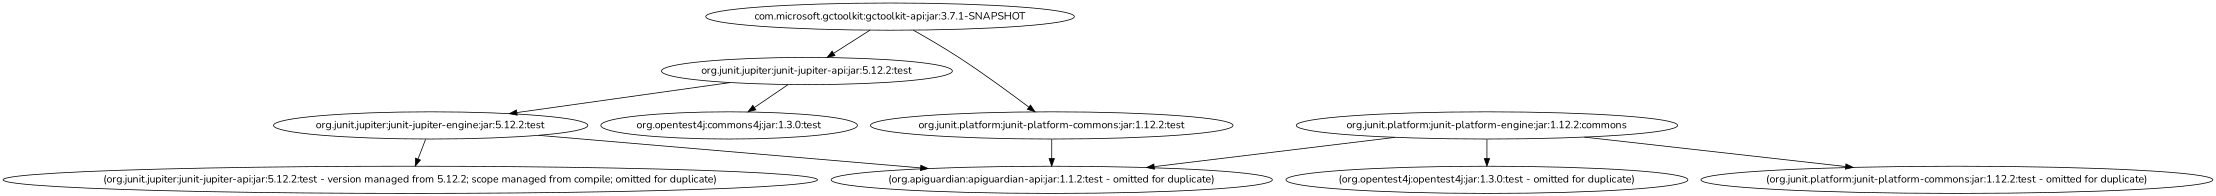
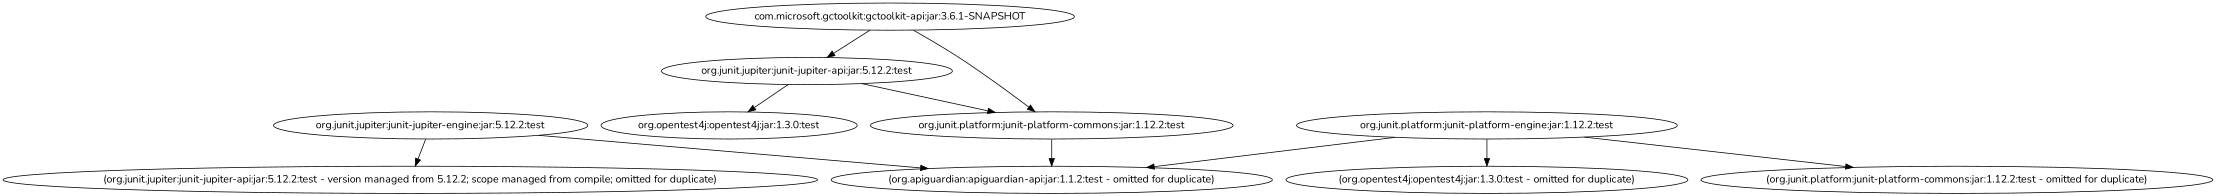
node "com.microsoft.gctoolkit:gctoolkit-api:jar:3.7.1-SNAPSHOT": label "com.microsoft.gctoolkit:gctoolkit-api:jar:3.7.1-SNAPSHOT" -> "com.microsoft.gctoolkit:gctoolkit-api:jar:3.6.1-SNAPSHOT"
edge "org.junit.jupiter:junit-jupiter-api:jar:5.12.2:test" -> "org.junit.jupiter:junit-jupiter-engine:jar:5.12.2:test": now "org.junit.jupiter:junit-jupiter-api:jar:5.12.2:test" -> "org.junit.platform:junit-platform-commons:jar:1.12.2:test"
node "org.opentest4j:commons4j:jar:1.3.0:test": label "org.opentest4j:commons4j:jar:1.3.0:test" -> "org.opentest4j:opentest4j:jar:1.3.0:test"
node "org.junit.platform:junit-platform-engine:jar:1.12.2:commons": label "org.junit.platform:junit-platform-engine:jar:1.12.2:commons" -> "org.junit.platform:junit-platform-engine:jar:1.12.2:test"
